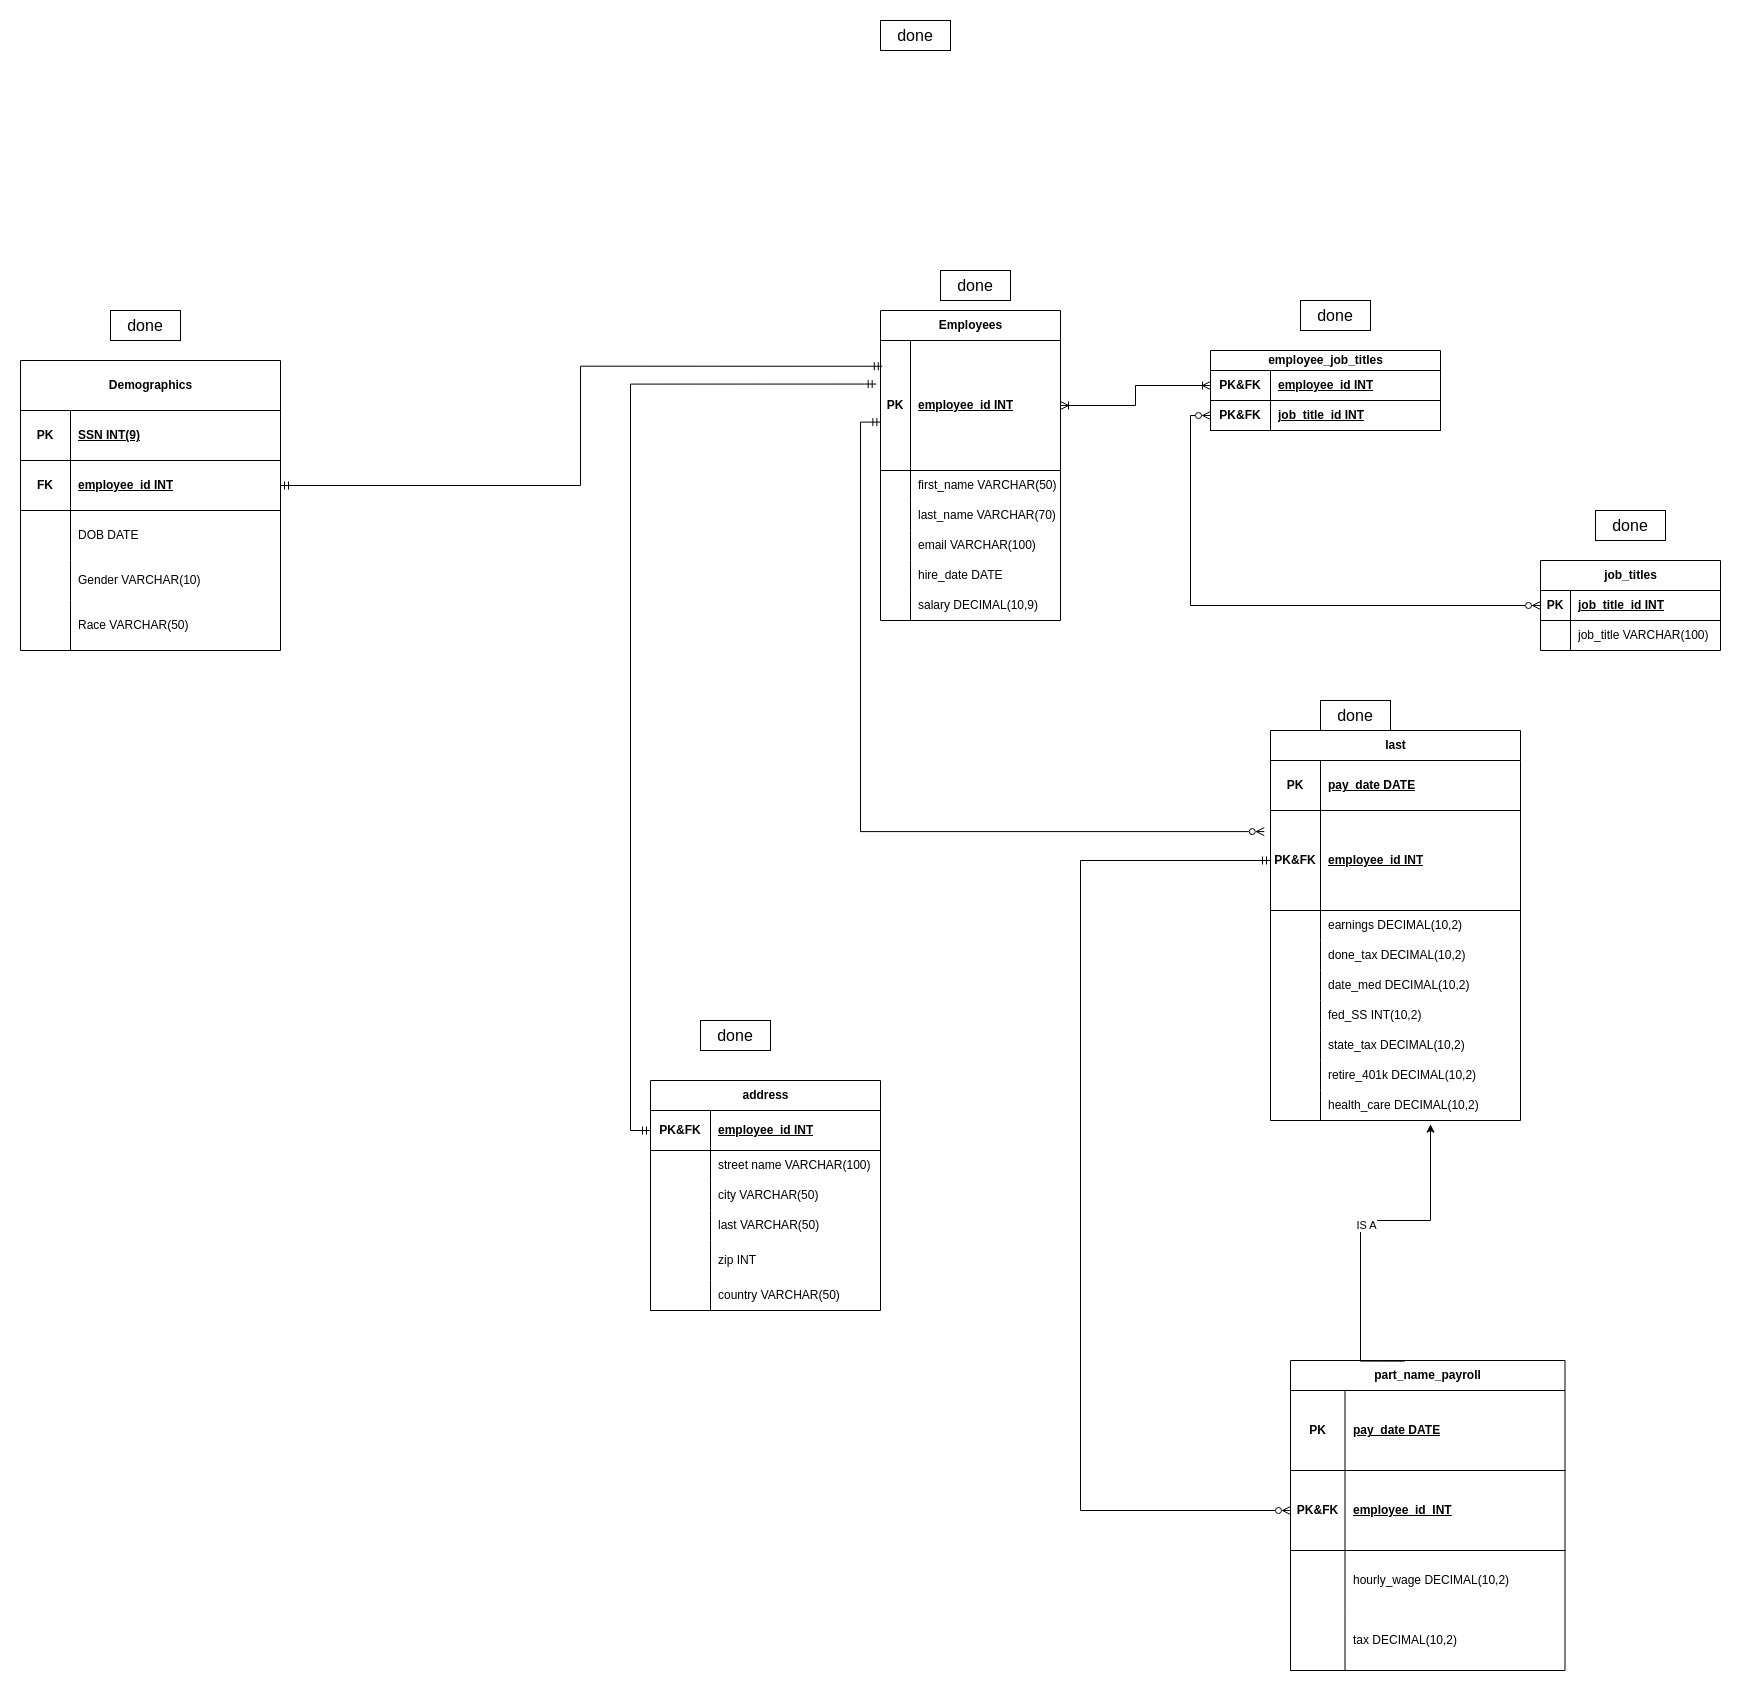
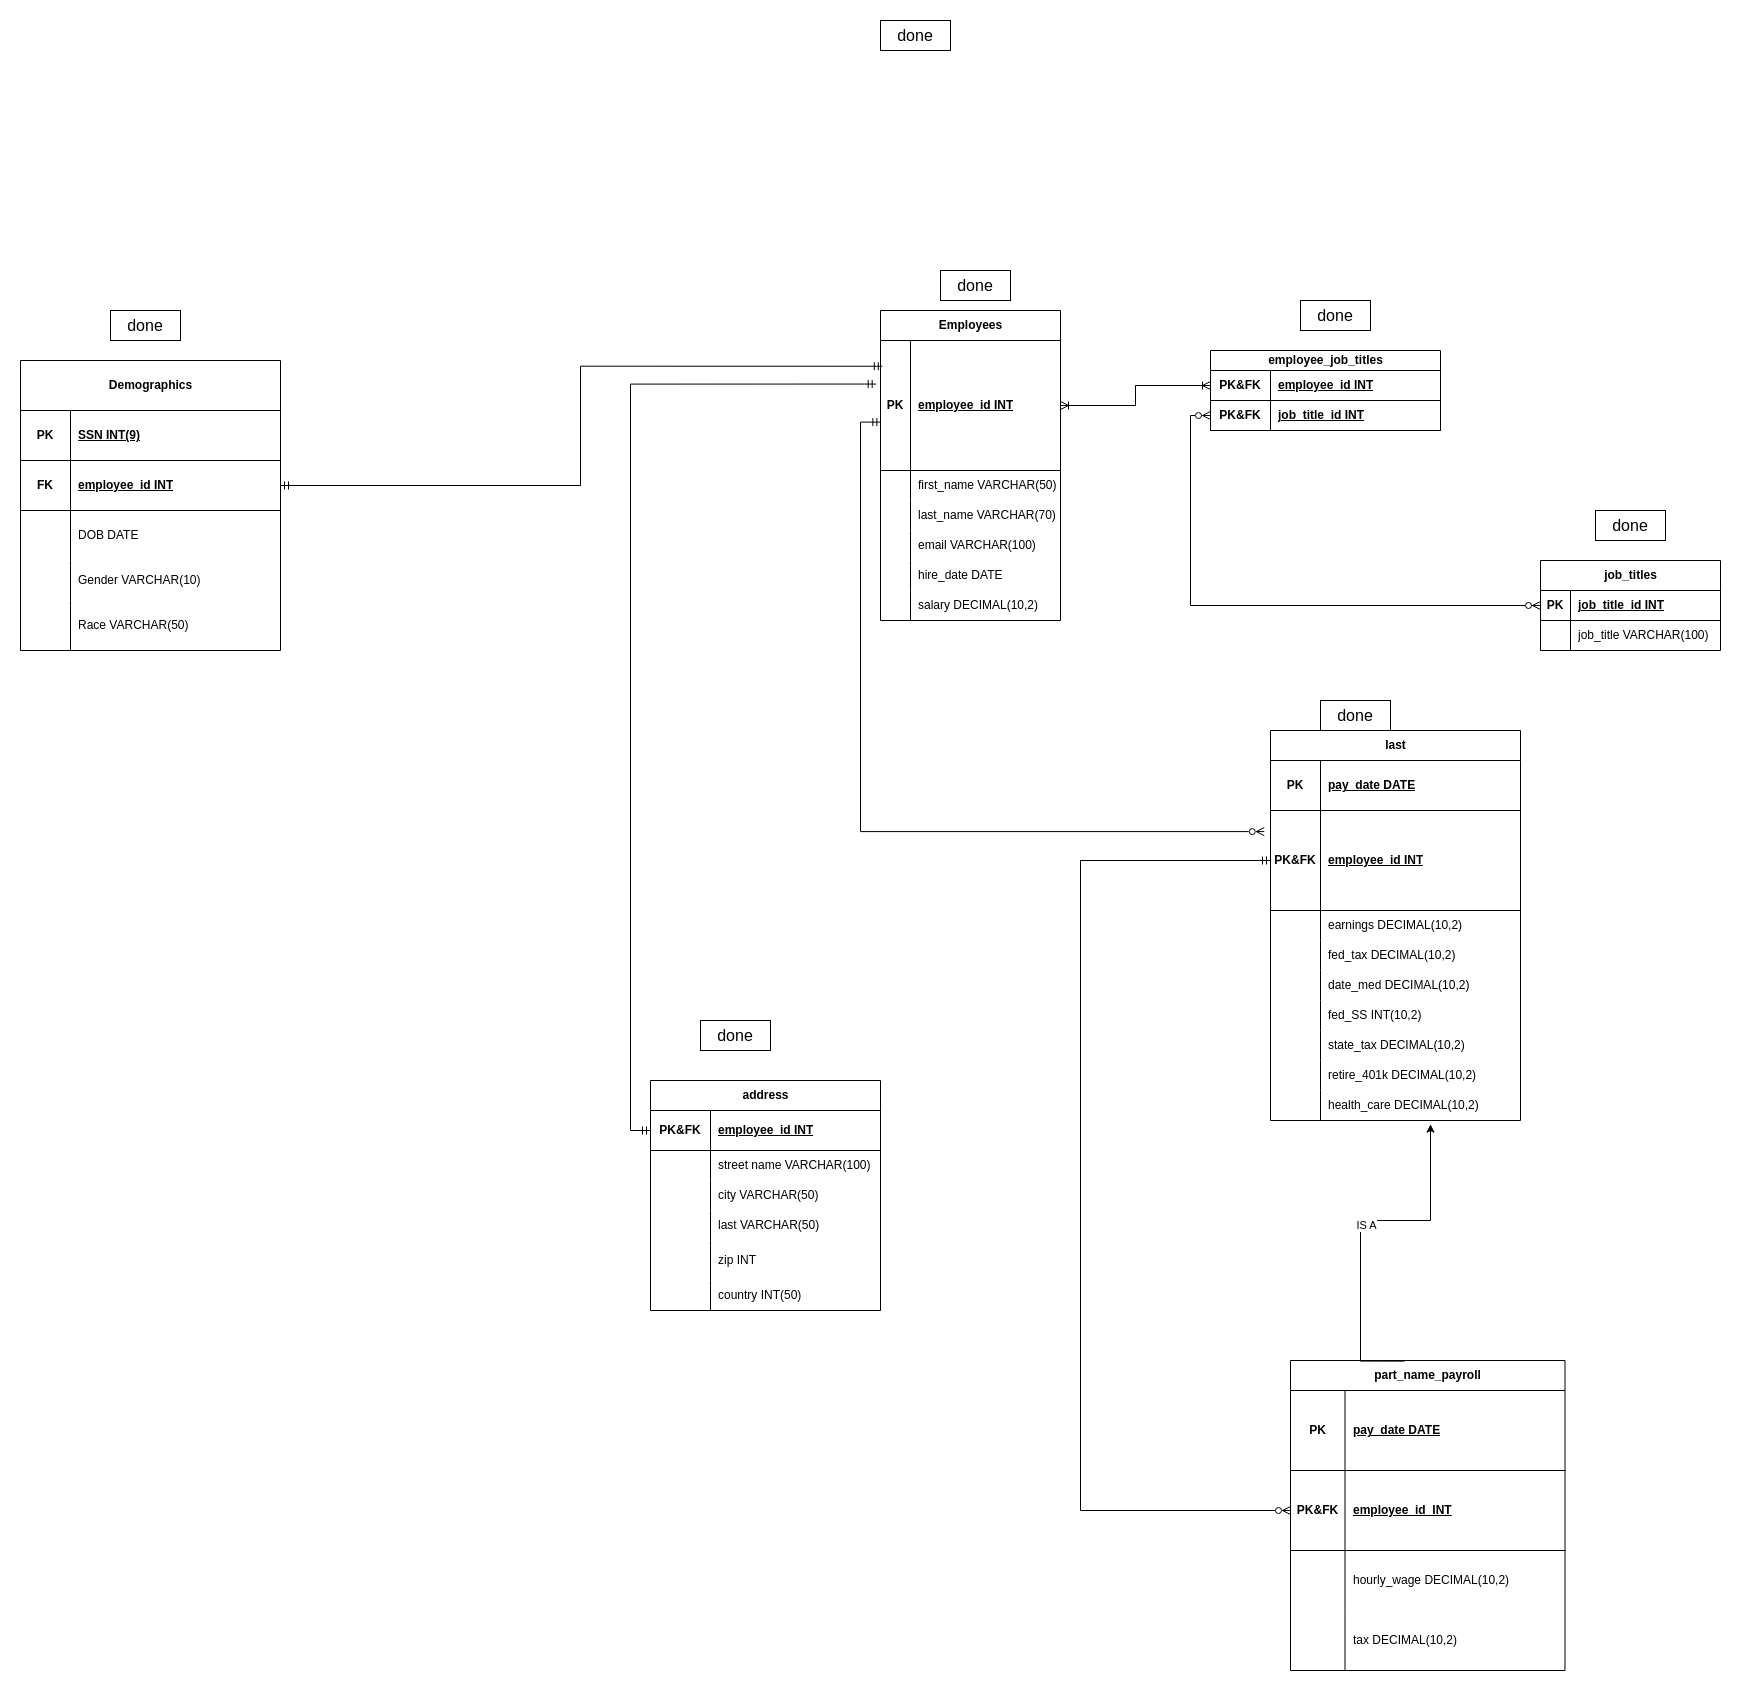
node "salary DECIMAL(10,9)": label "salary DECIMAL(10,9)" -> "salary DECIMAL(10,2)"
node "done_tax DECIMAL(10,2)": label "done_tax DECIMAL(10,2)" -> "fed_tax DECIMAL(10,2)"
node "country VARCHAR(50)": label "country VARCHAR(50)" -> "country INT(50)"
